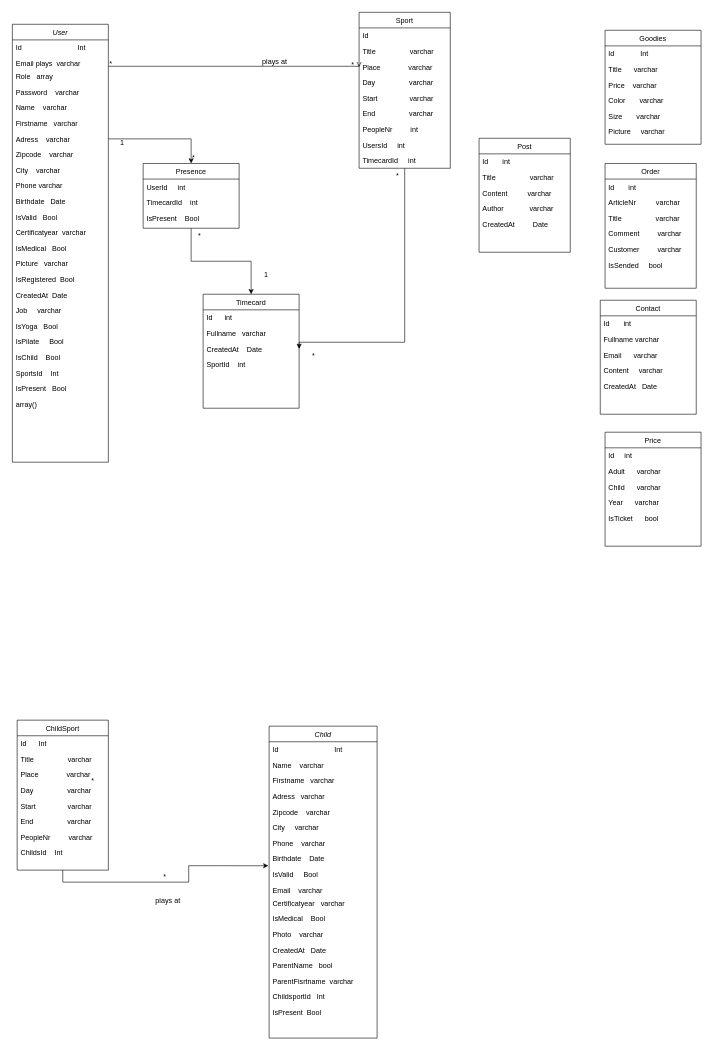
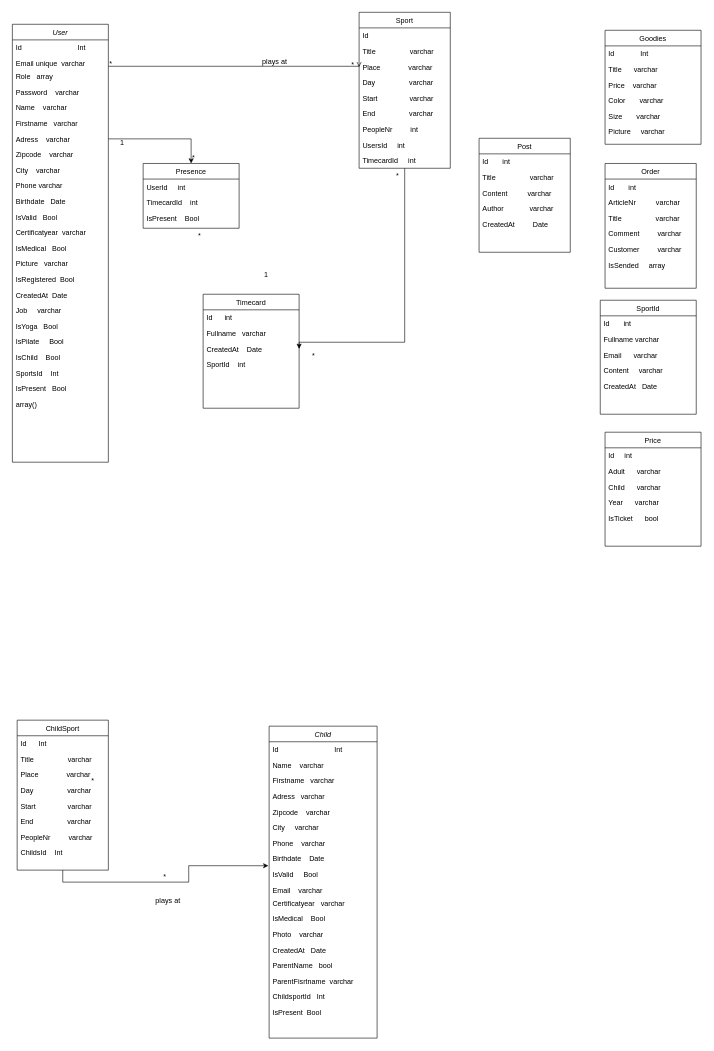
node "Email plays varchar": label "Email plays varchar" -> "Email unique varchar"
edge "Presence" -> "Timecard": removed
node "IsSended bool": label "IsSended bool" -> "IsSended array"
node "Contact": label "Contact" -> "SportId"
